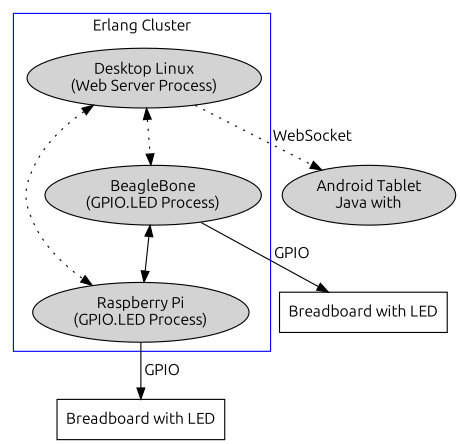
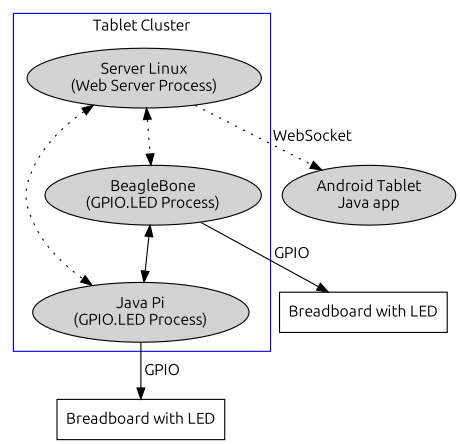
cluster "Erlang Cluster": label "Erlang Cluster" -> "Tablet Cluster"
node "Desktop Linux (Web Server Process)": label "Desktop Linux (Web Server Process)" -> "Server Linux (Web Server Process)"
node "Android Tablet Java with": label "Android Tablet Java with" -> "Android Tablet Java app"
node "Raspberry Pi (GPIO.LED Process)": label "Raspberry Pi (GPIO.LED Process)" -> "Java Pi (GPIO.LED Process)"
